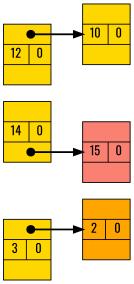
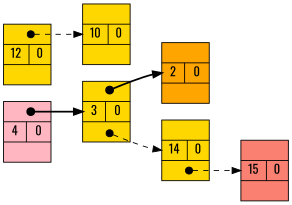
edge "10" -- "12": style bold -> dashed
node "4": added
edge "3" -- "14": added
edge "14" -- "15": style bold -> dashed
